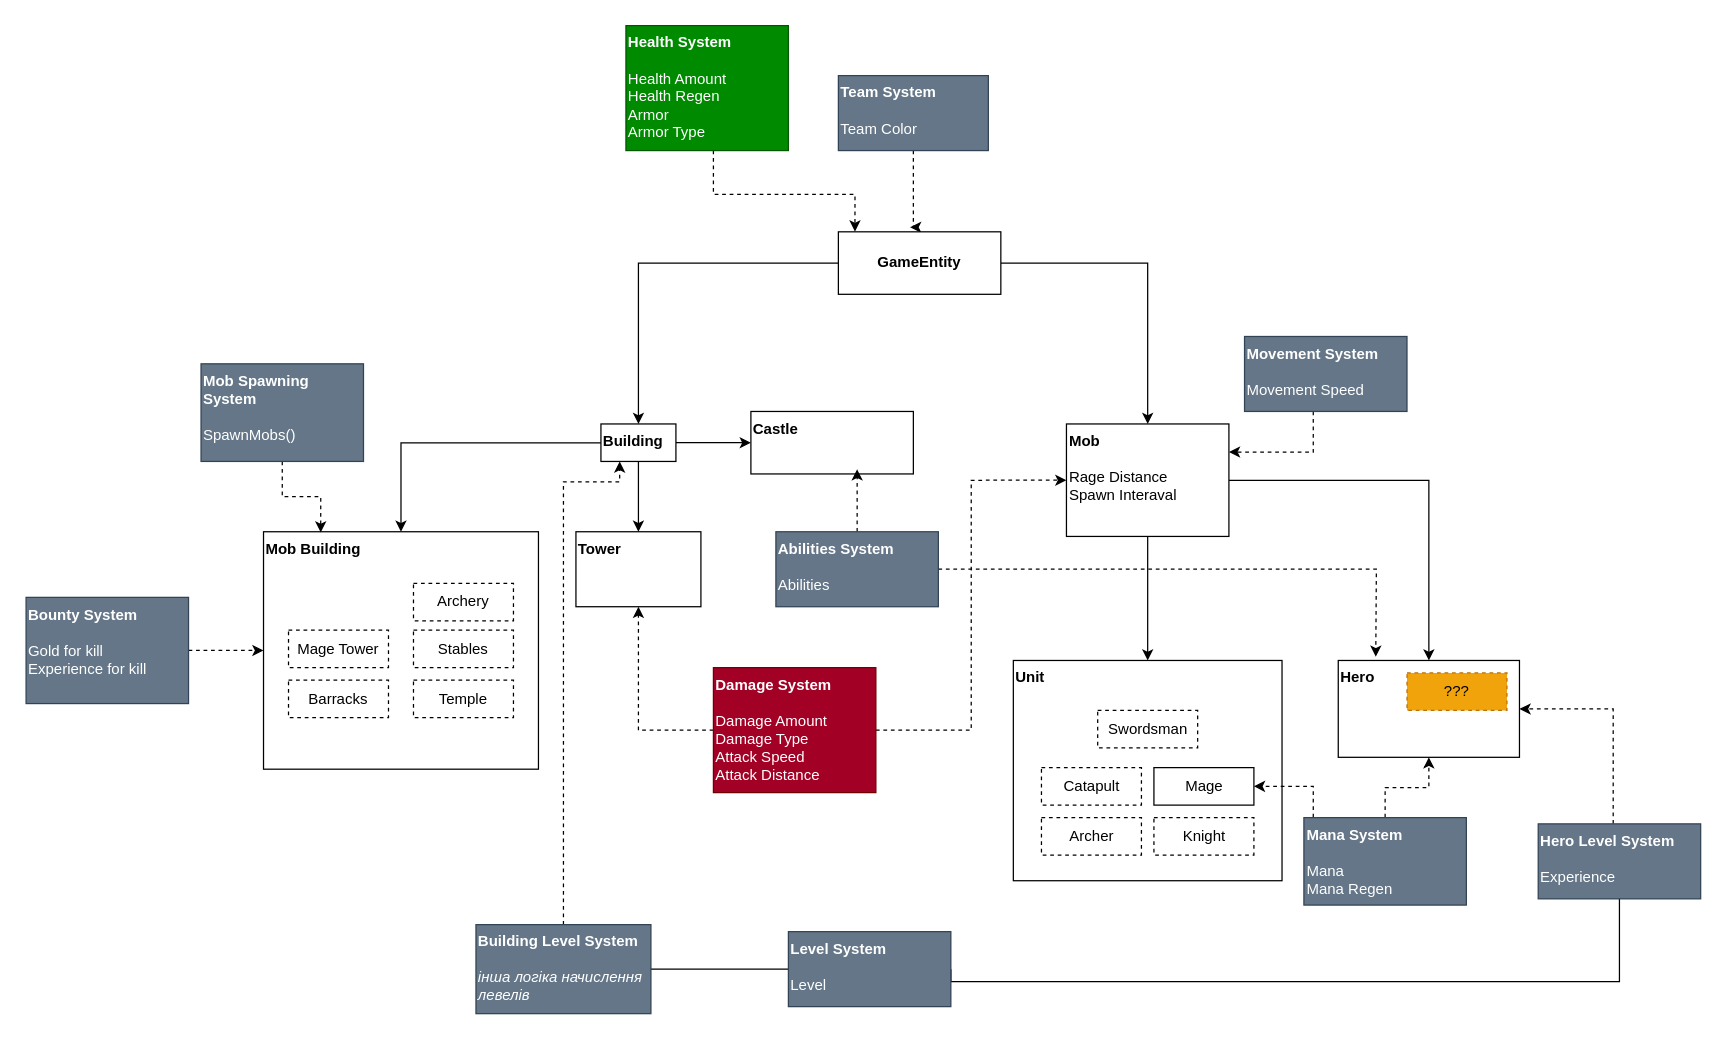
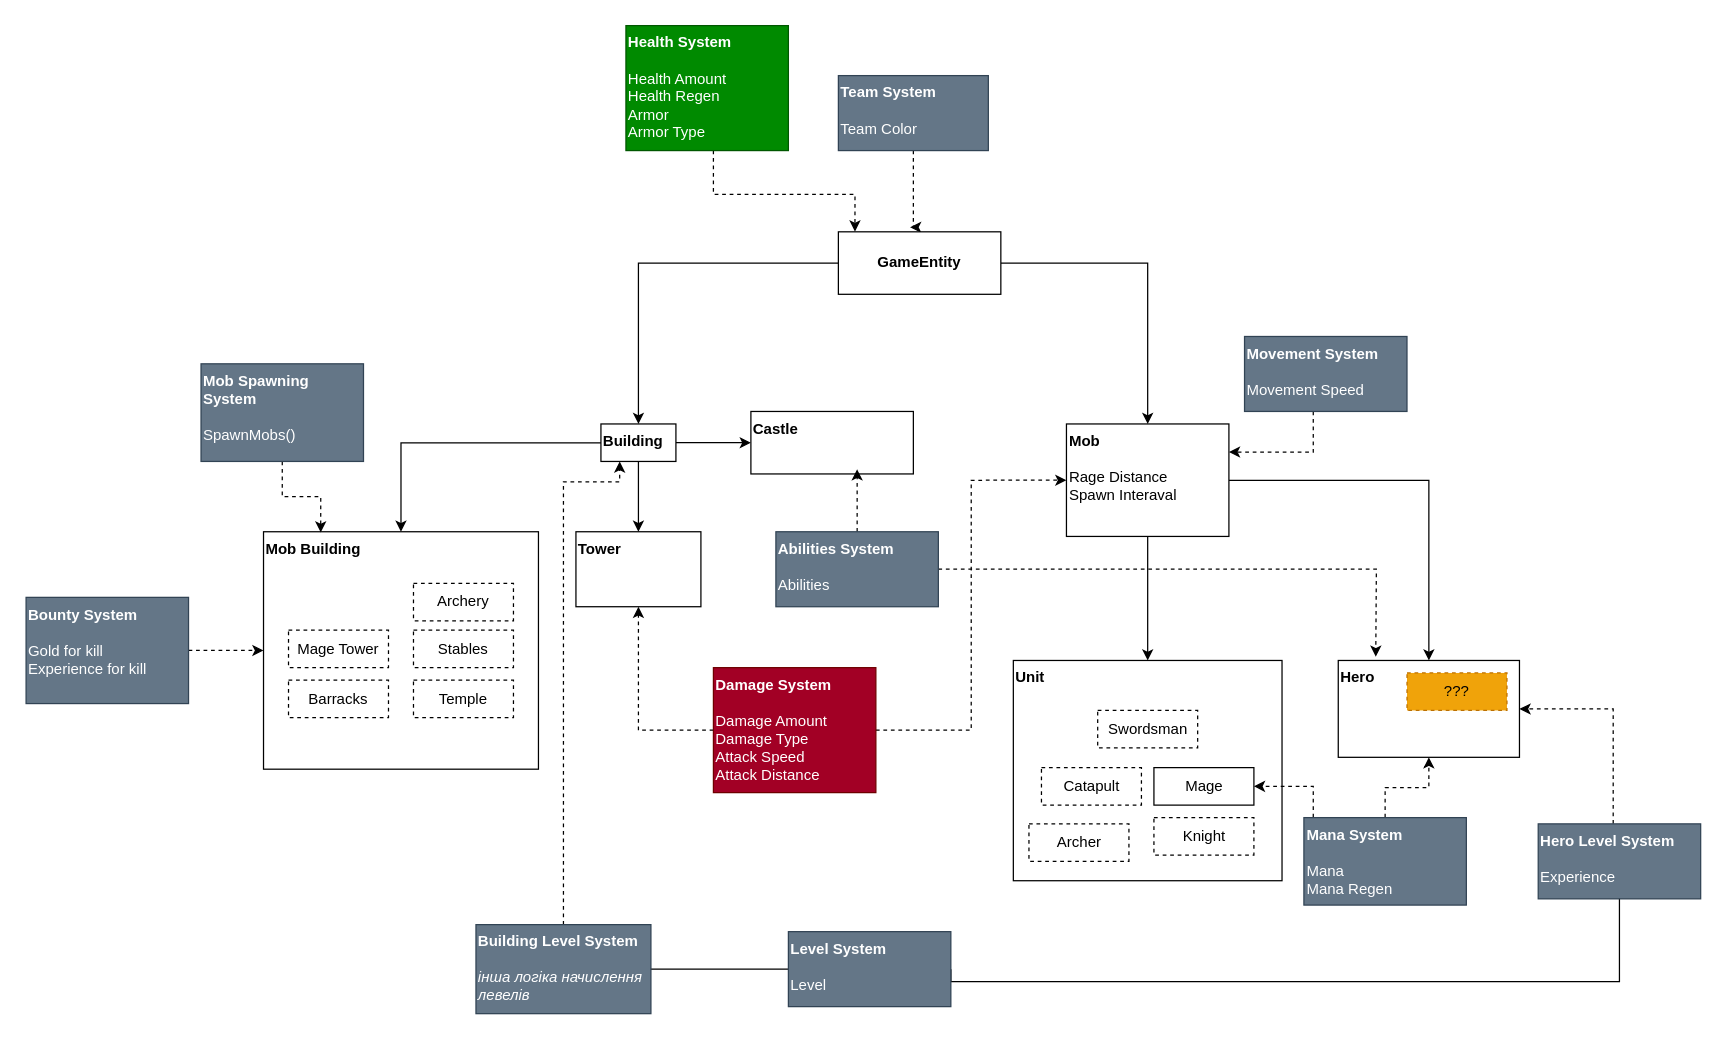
node "Archer": moved (1091, 837) -> (1079, 843)
